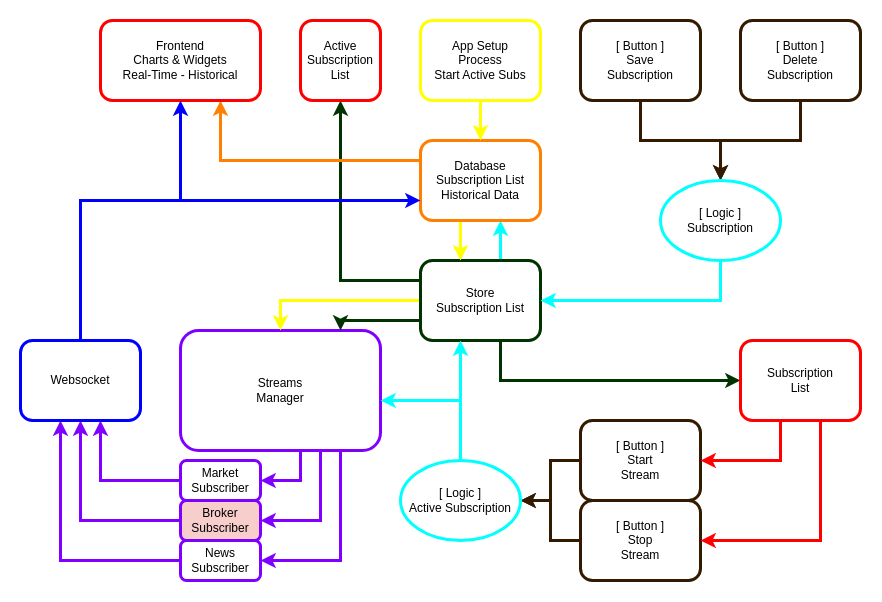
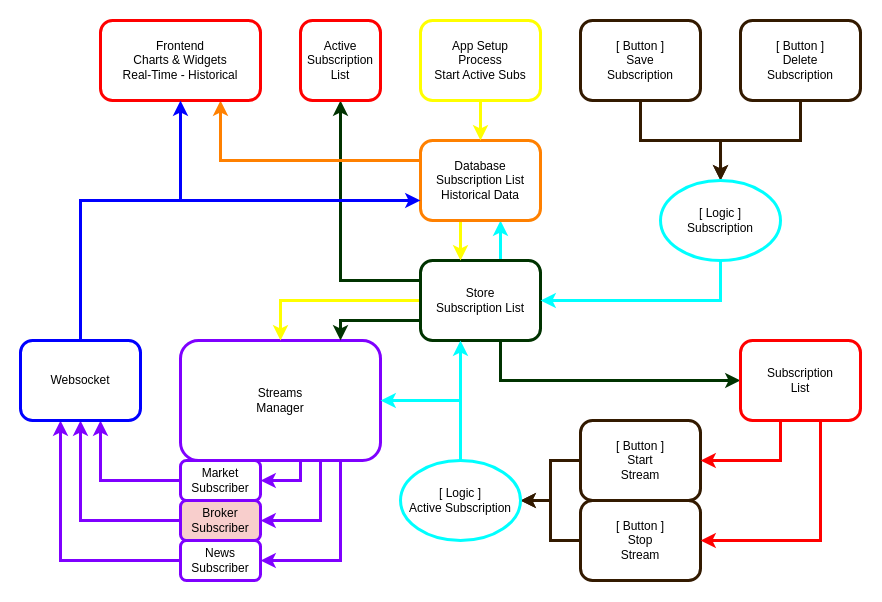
node "Streams Manager": moved (281, 391) -> (281, 401)
